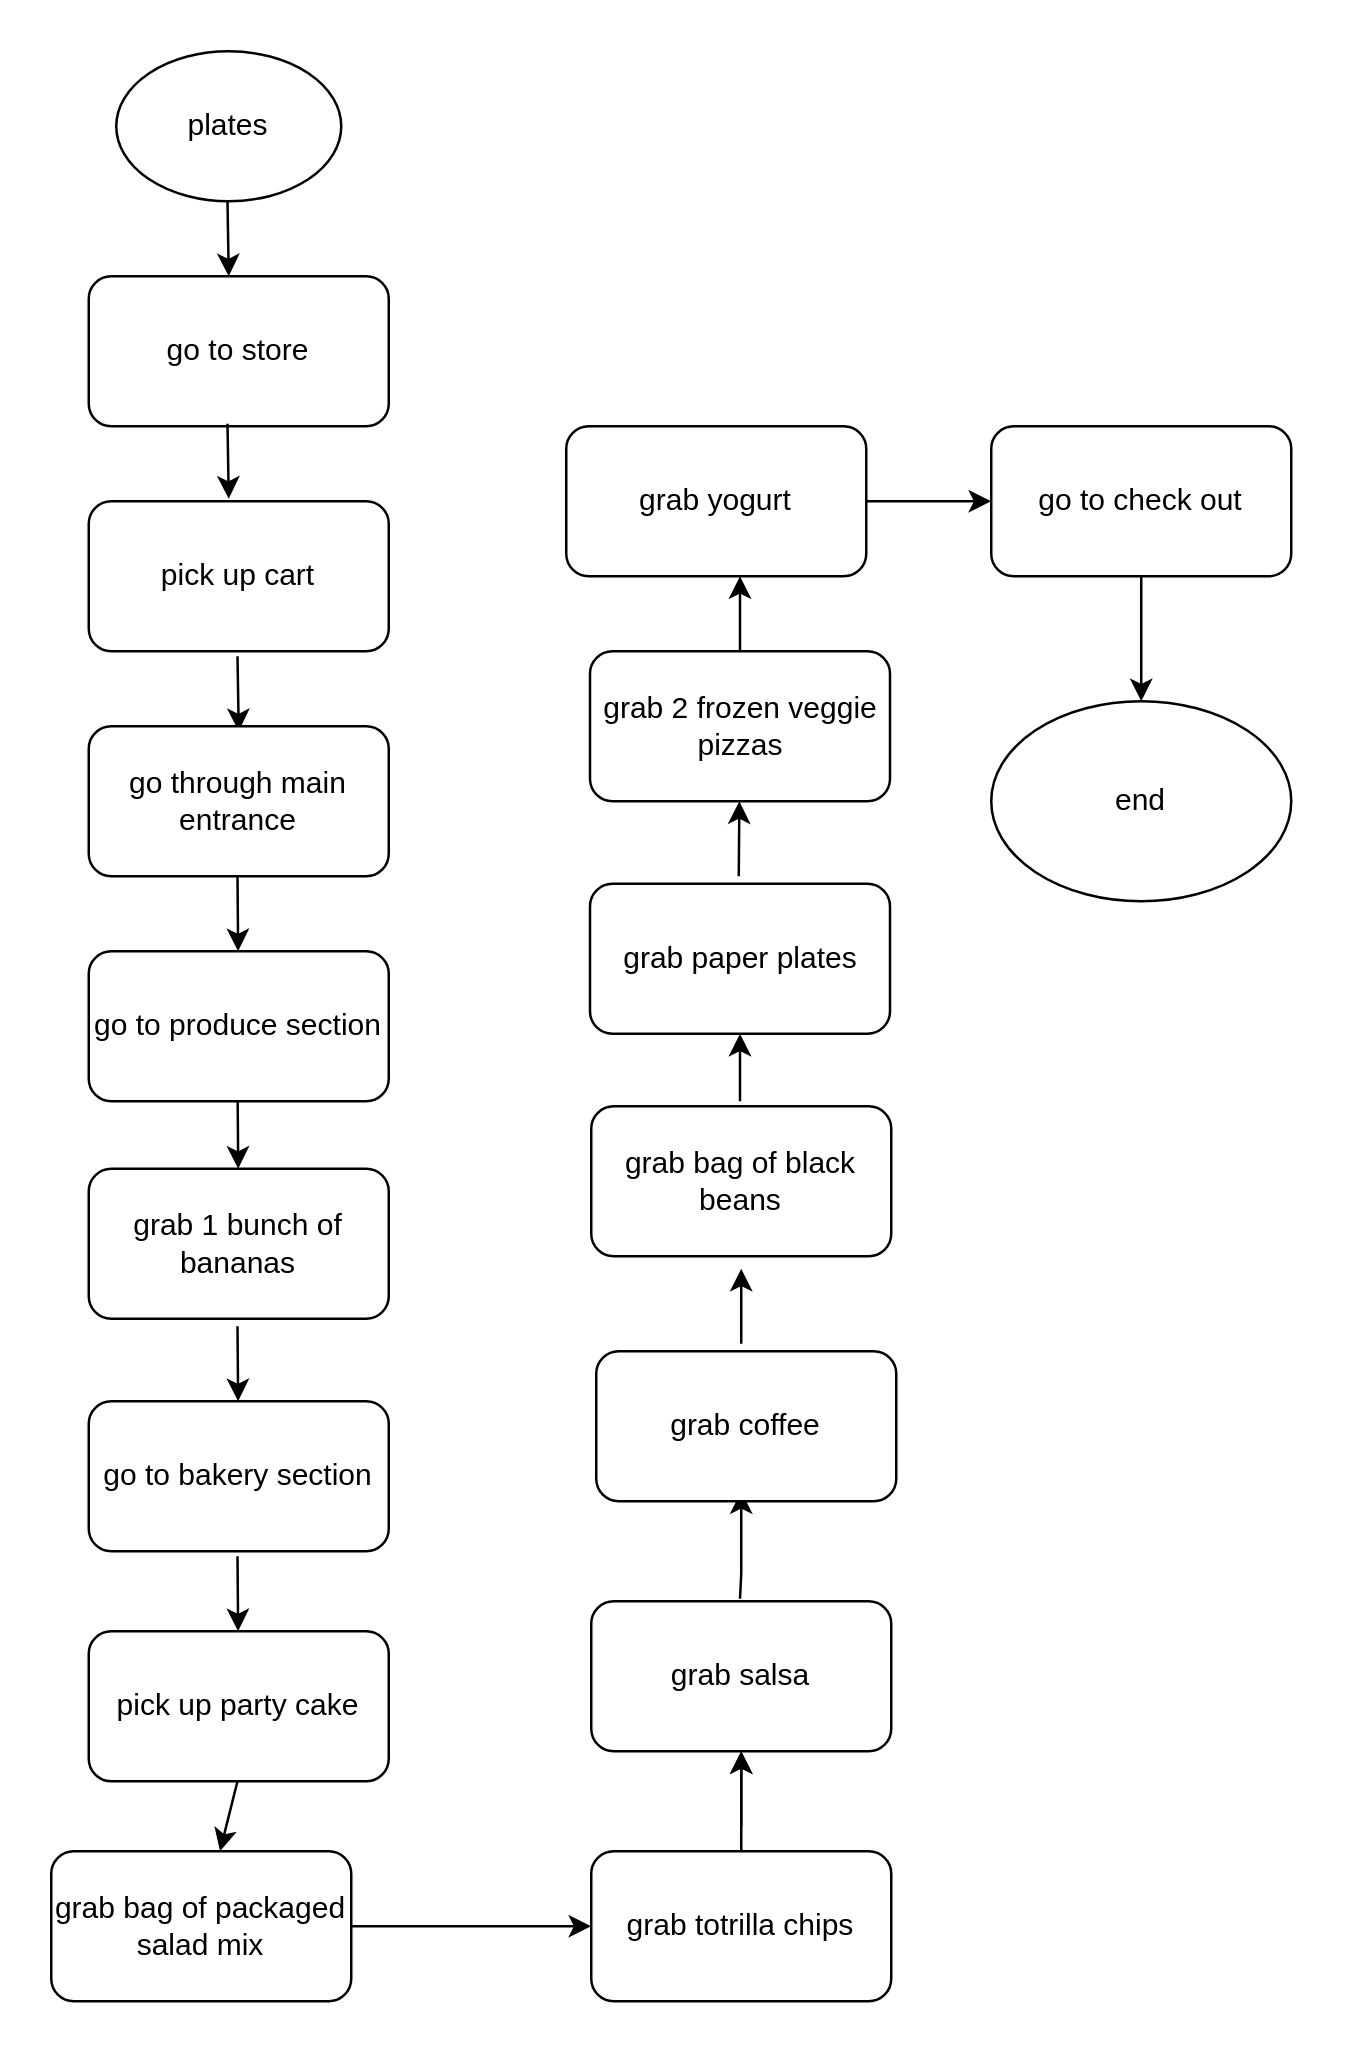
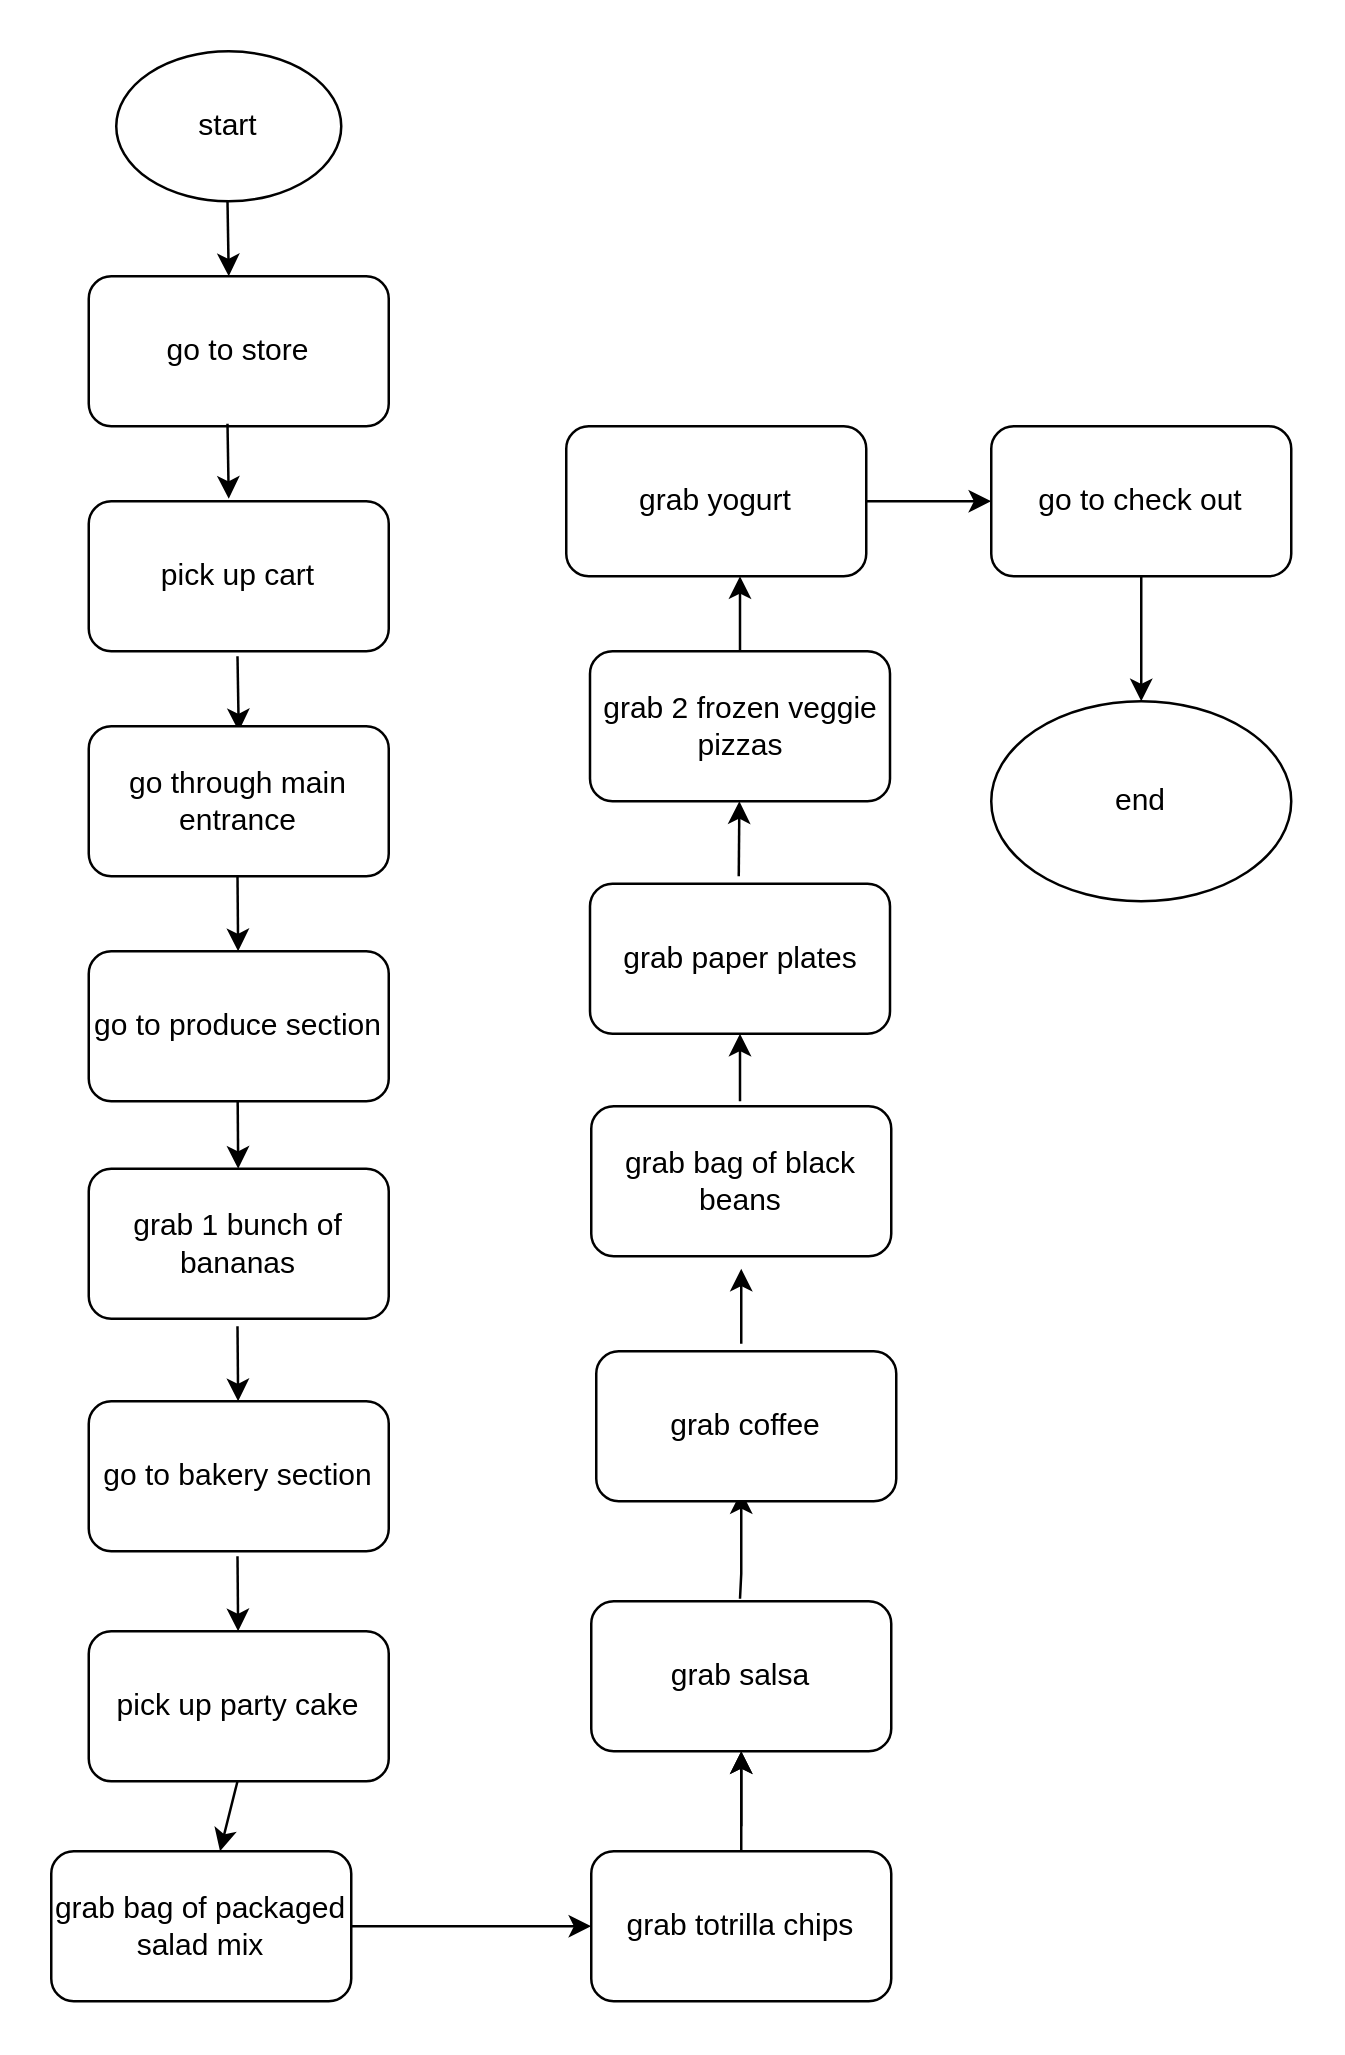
node "plates": label "plates" -> "start"
